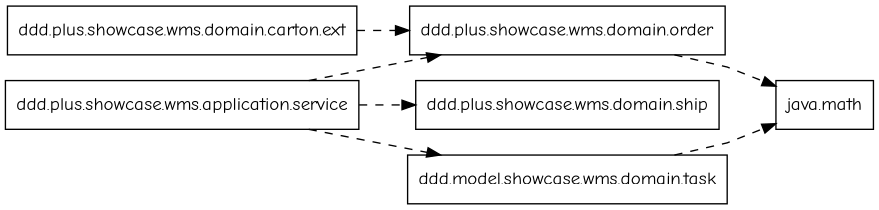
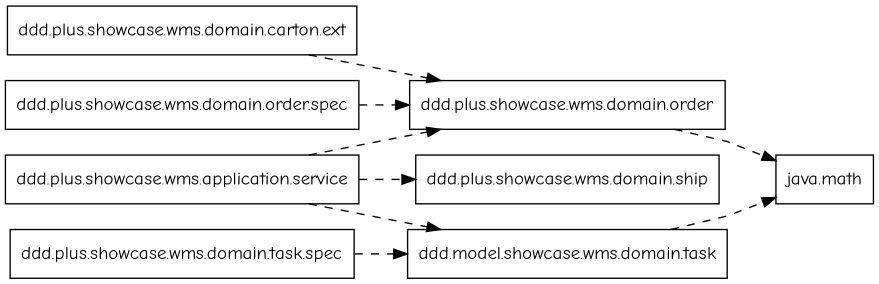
node "ddd.plus.showcase.wms.domain.order.spec": added
node "ddd.plus.showcase.wms.domain.task.spec": added
